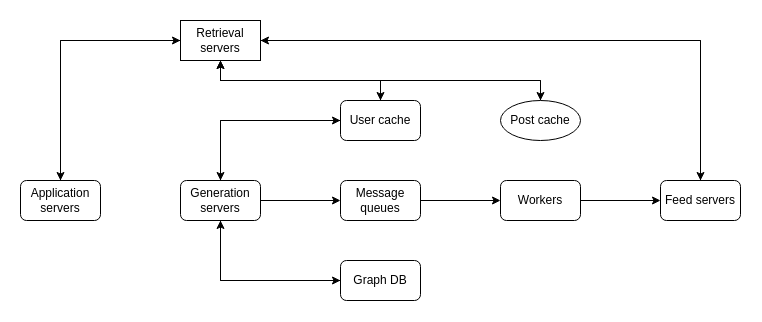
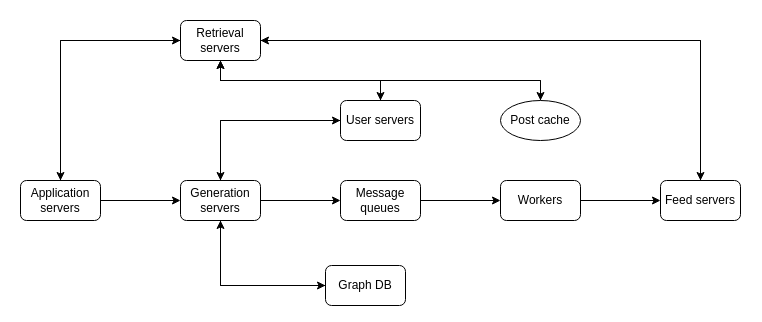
node "Retrieval servers": shape rectangle -> rounded rectangle
node "User cache": label "User cache" -> "User servers"
edge "Application servers" -> "Generation servers": added
node "Graph DB": moved (381, 281) -> (366, 286)
